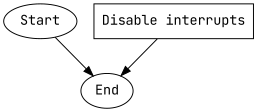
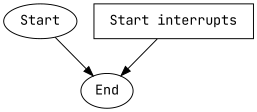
node "Disable interrupts": label "Disable interrupts" -> "Start interrupts"
